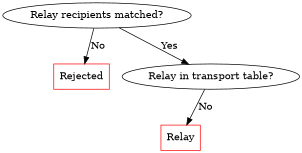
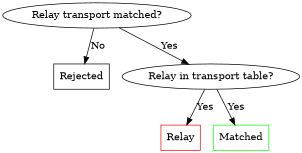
node "Relay recipients matched?": label "Relay recipients matched?" -> "Relay transport matched?"
node "Rejected": color Red -> black
edge "Relay in transport table?" -> "Relay": label "No" -> "Yes"
node "Matched": added
